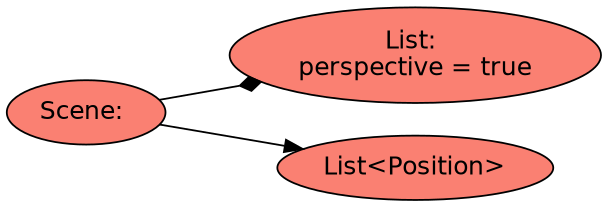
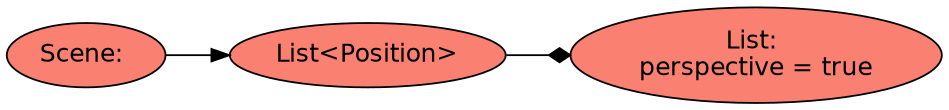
edge "Scene:" -> "List: perspective = true": now "List<Position>" -> "List: perspective = true"
